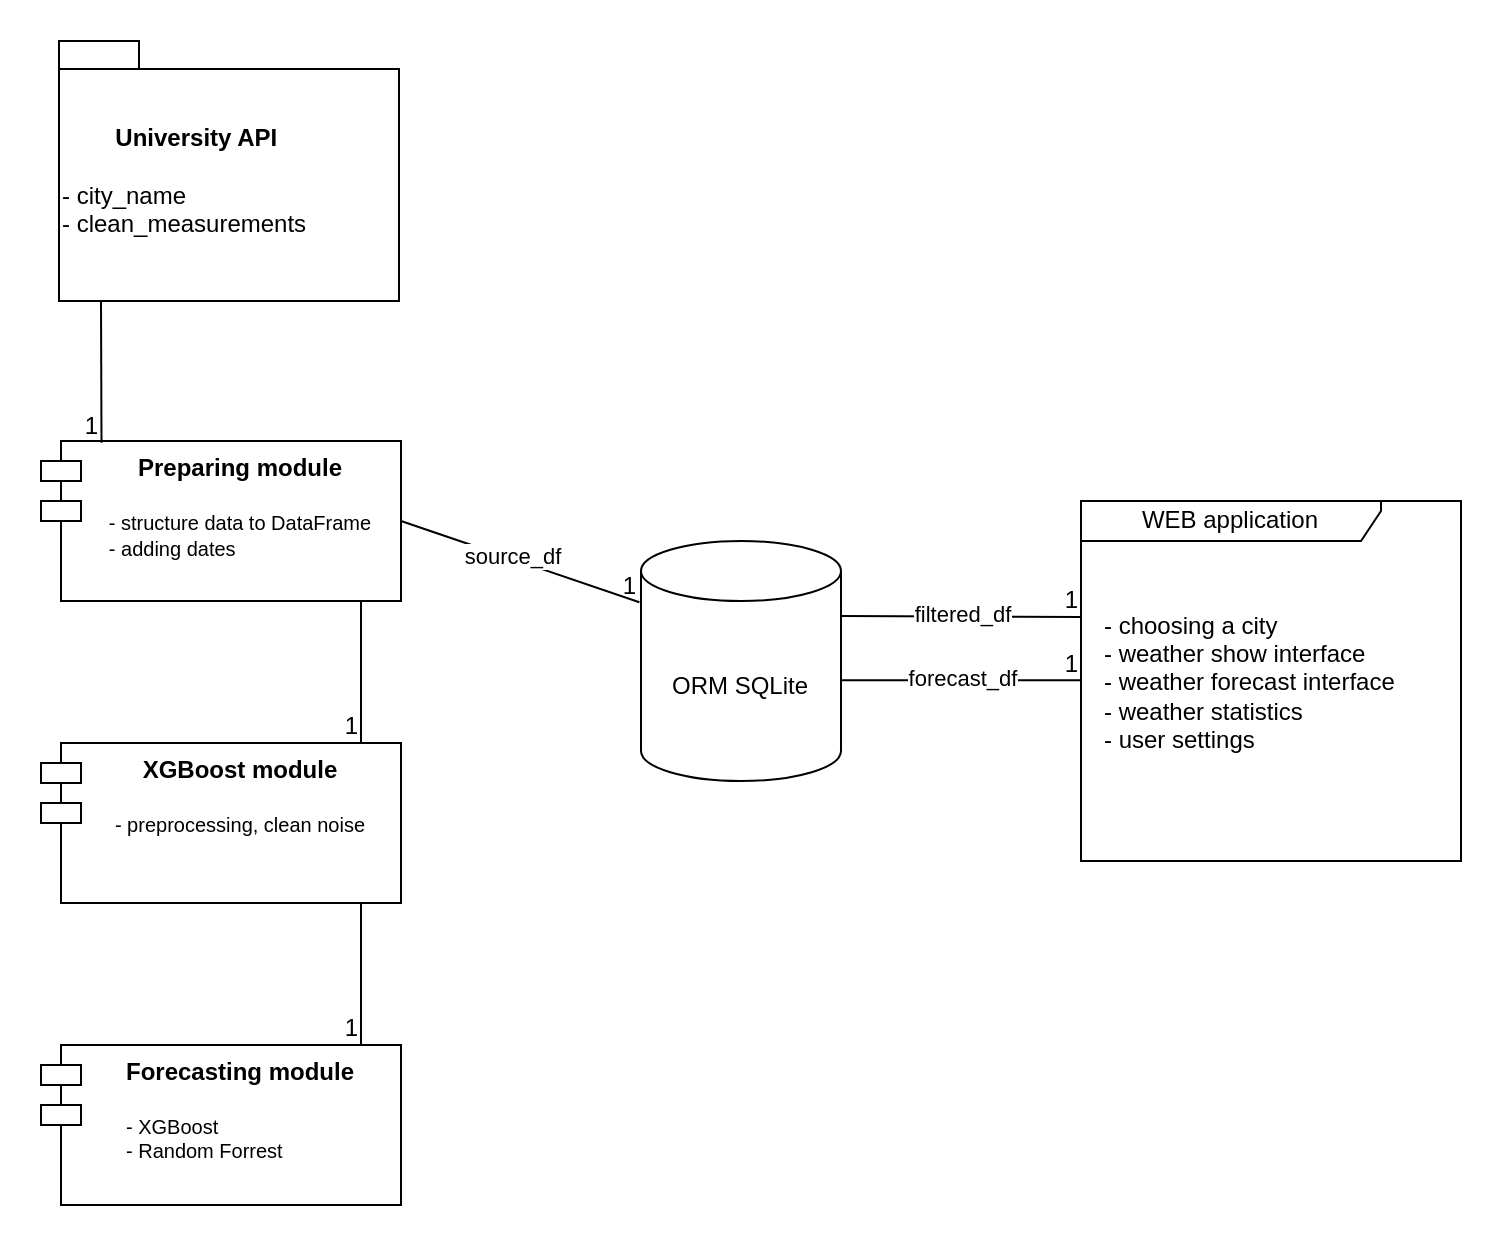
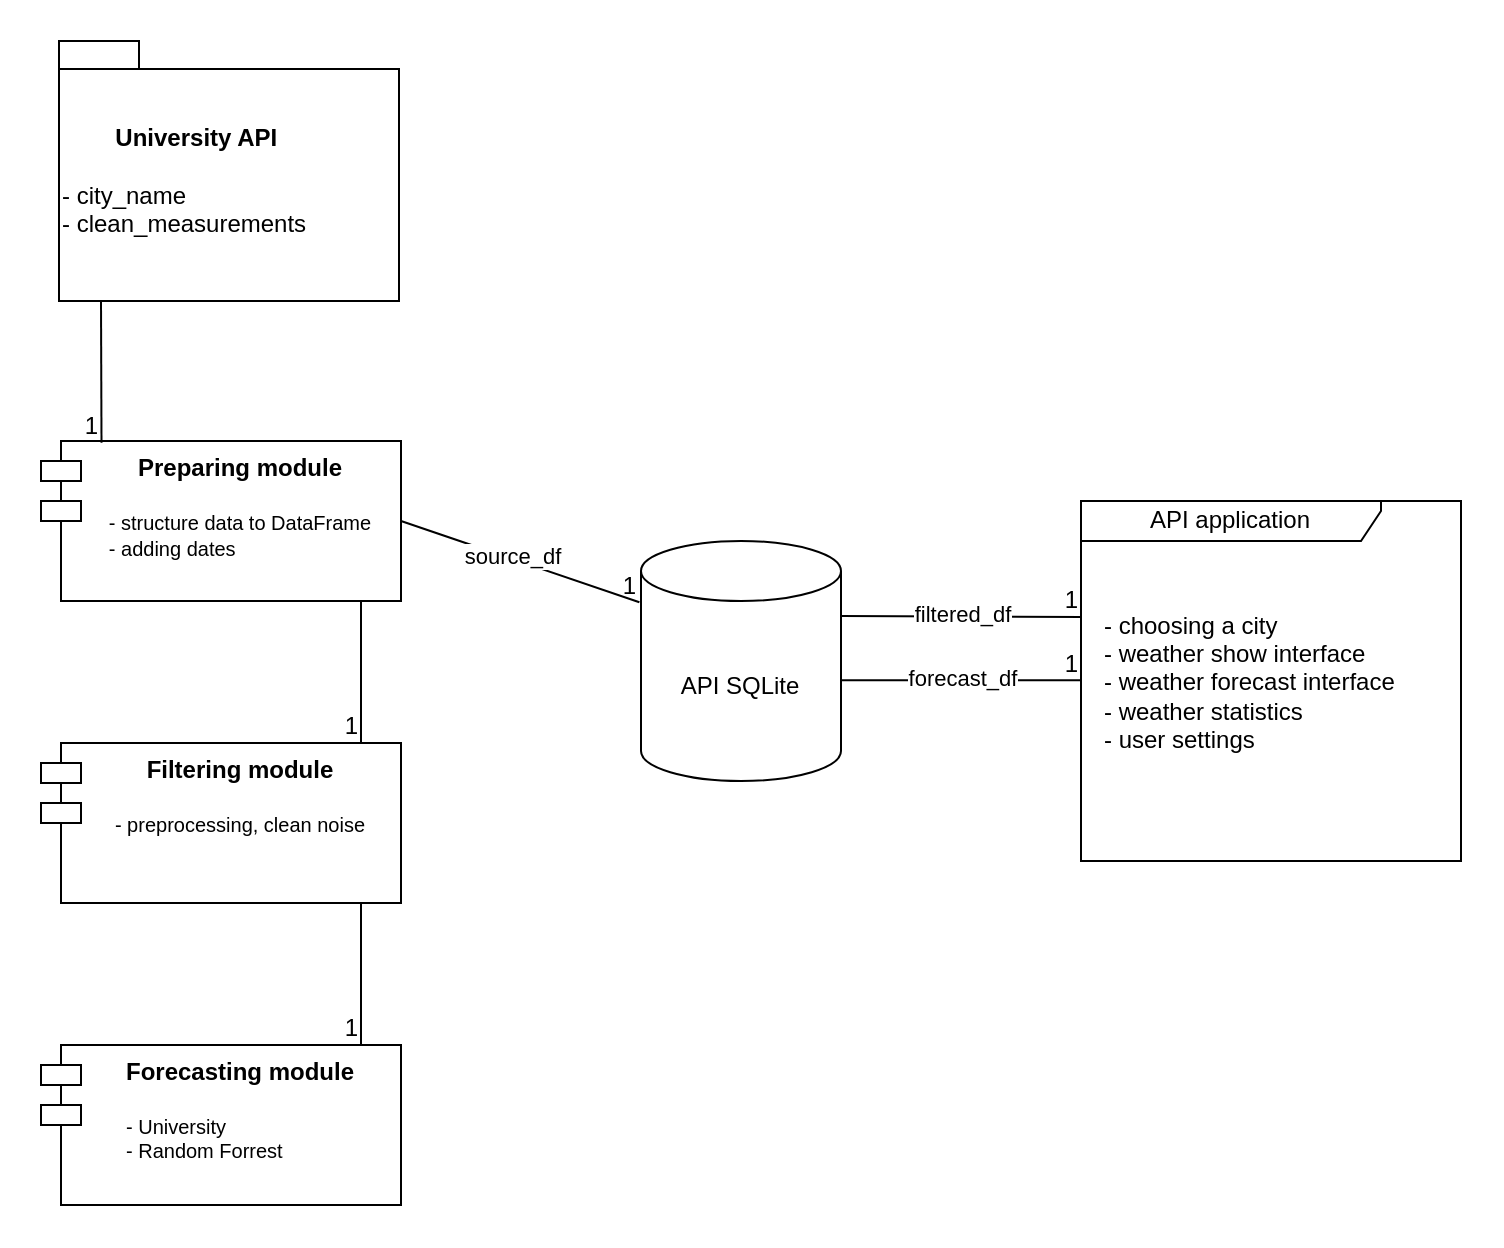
node "WEB application": label "WEB application" -> "API application"
node "ORM SQLite": label "ORM SQLite" -> "API SQLite"
node "XGBoost module - preprocessing, clean noise": label "XGBoost module - preprocessing, clean noise" -> "Filtering module - preprocessing, clean noise"
node "Forecasting module - XGBoost - Random Forrest": label "Forecasting module - XGBoost - Random Forrest" -> "Forecasting module - University - Random Forrest"
